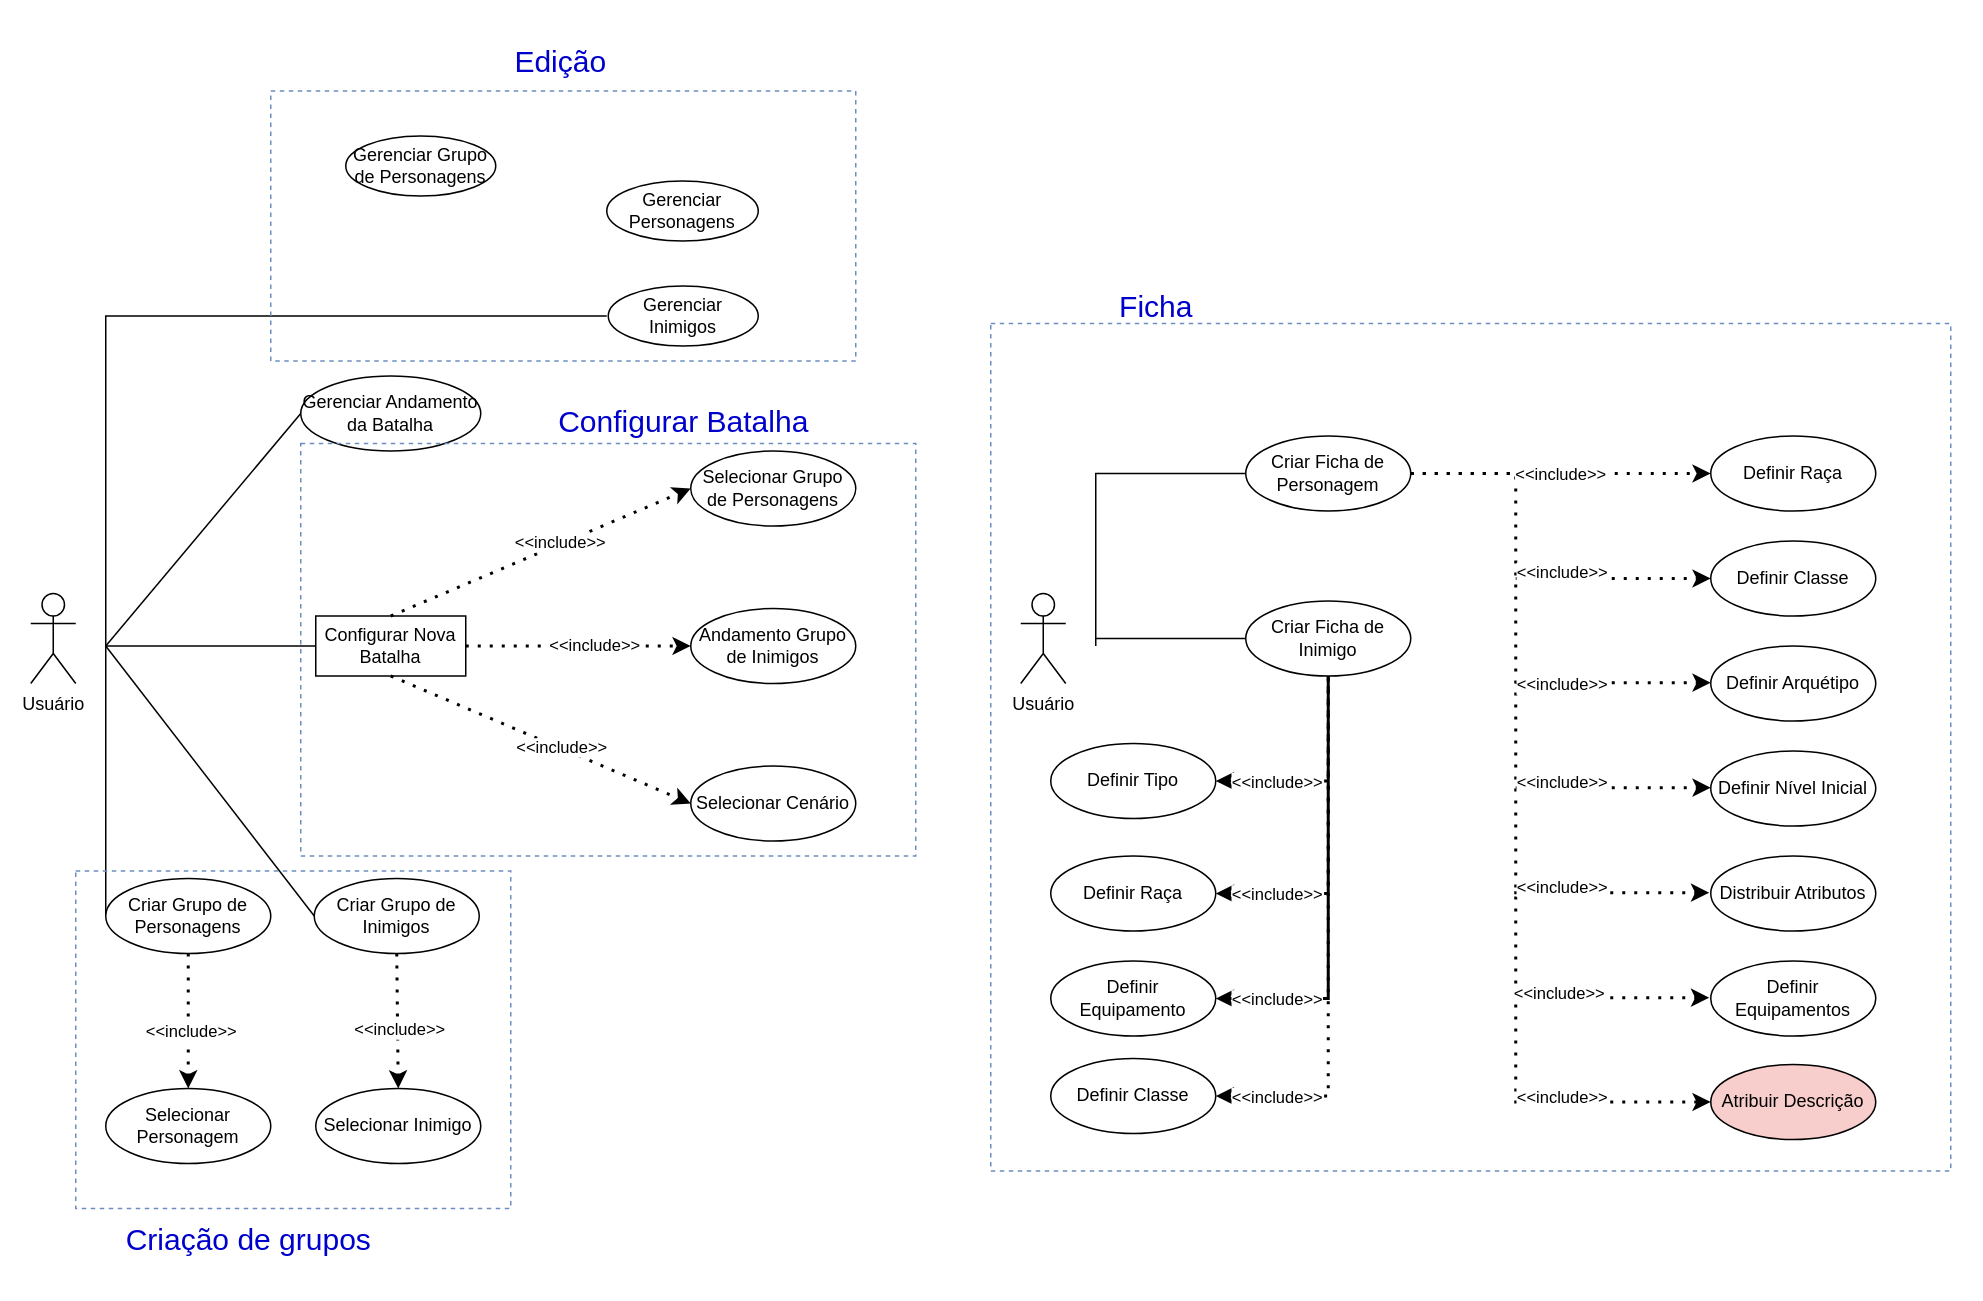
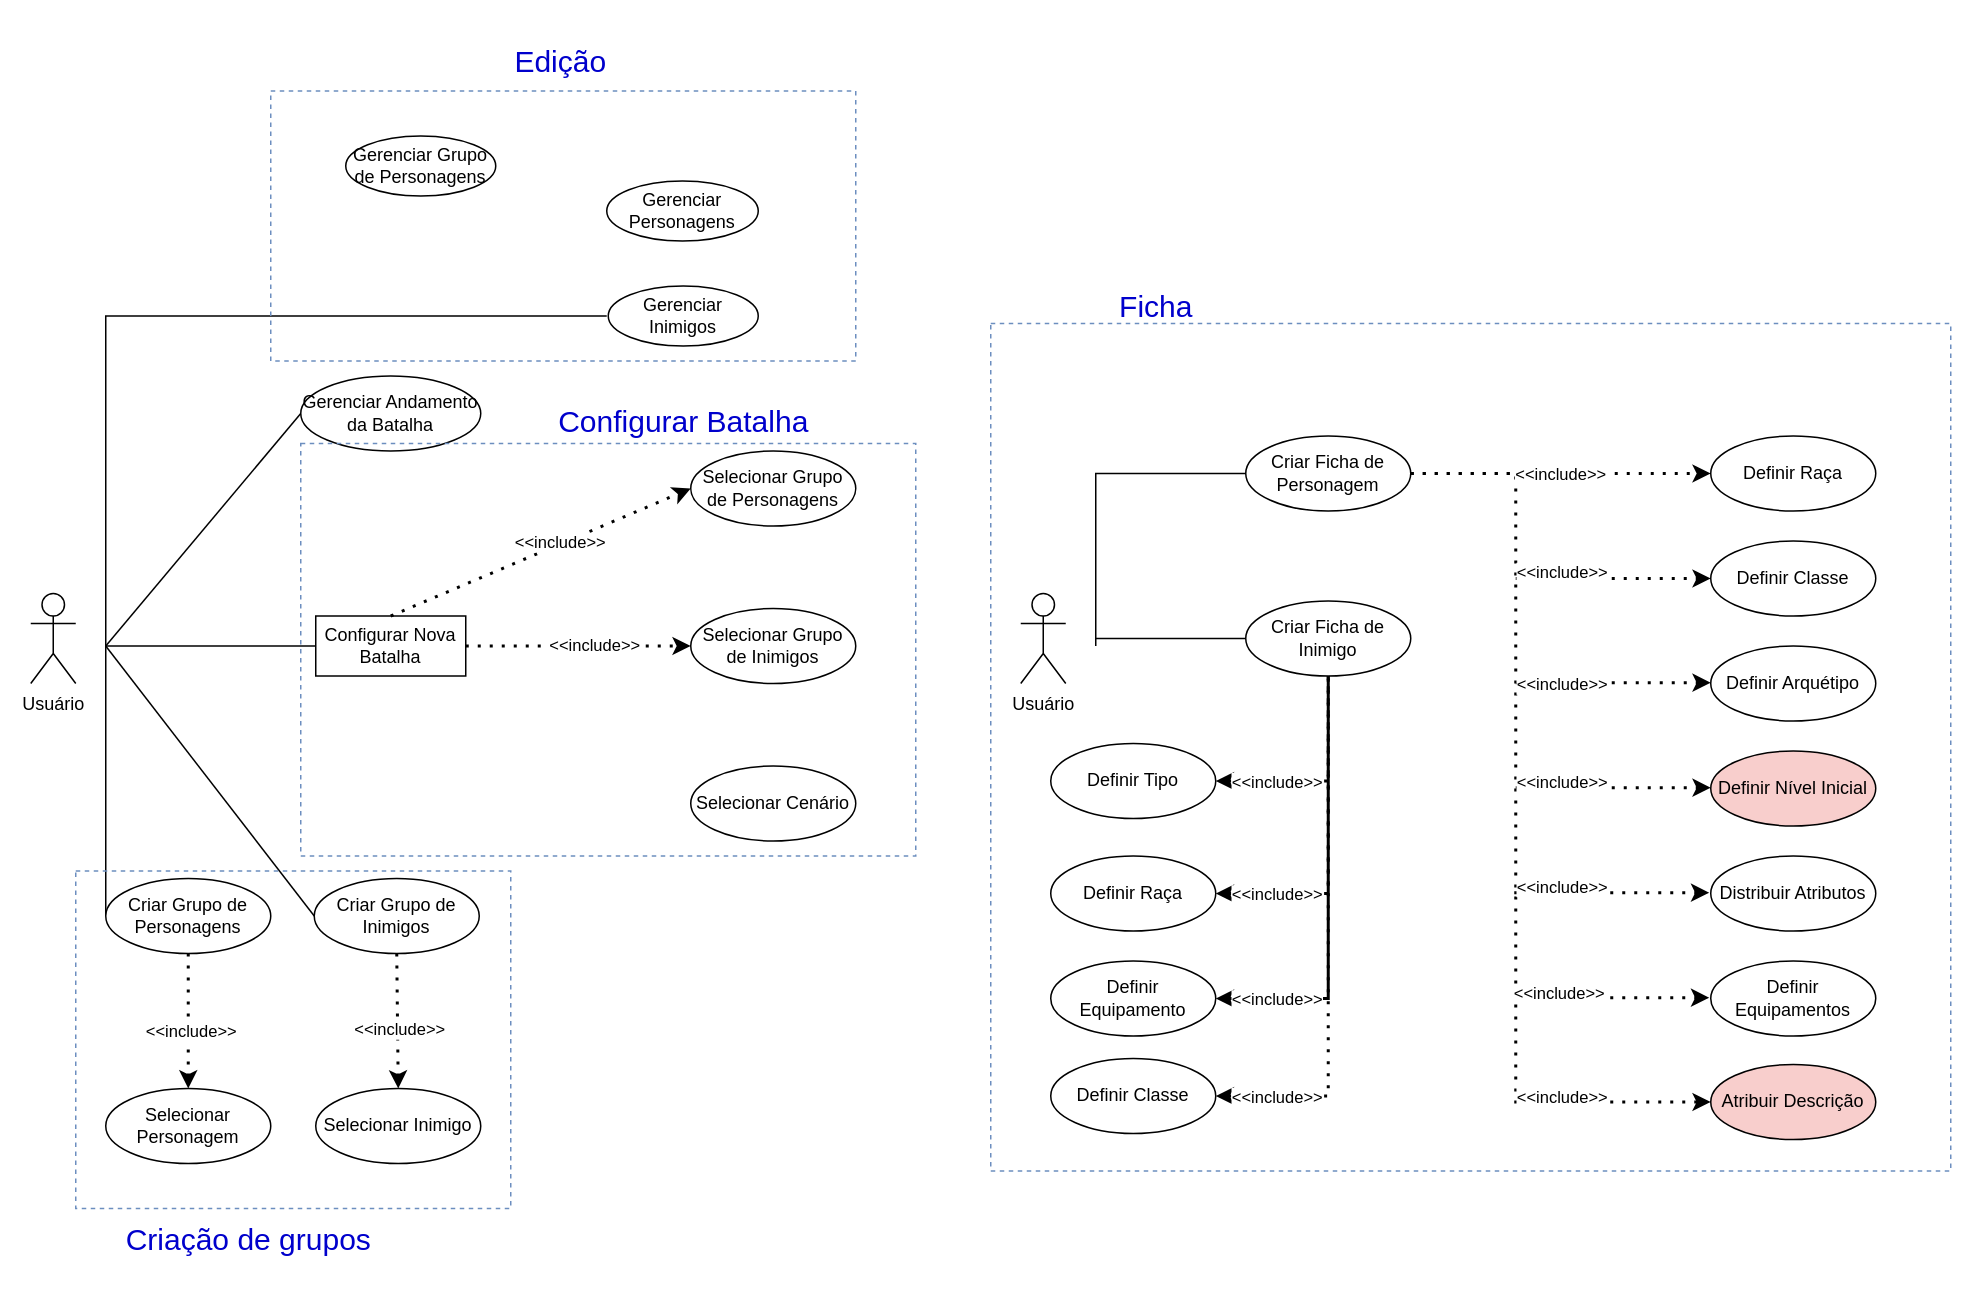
node "Andamento Grupo de Inimigos": label "Andamento Grupo de Inimigos" -> "Selecionar Grupo de Inimigos"
edge "Configurar Nova Batalha" -> "Selecionar Cenário": removed, label "<<include>>"
node "Definir Nível Inicial": fillcolor #ffffff -> #f8cecc
